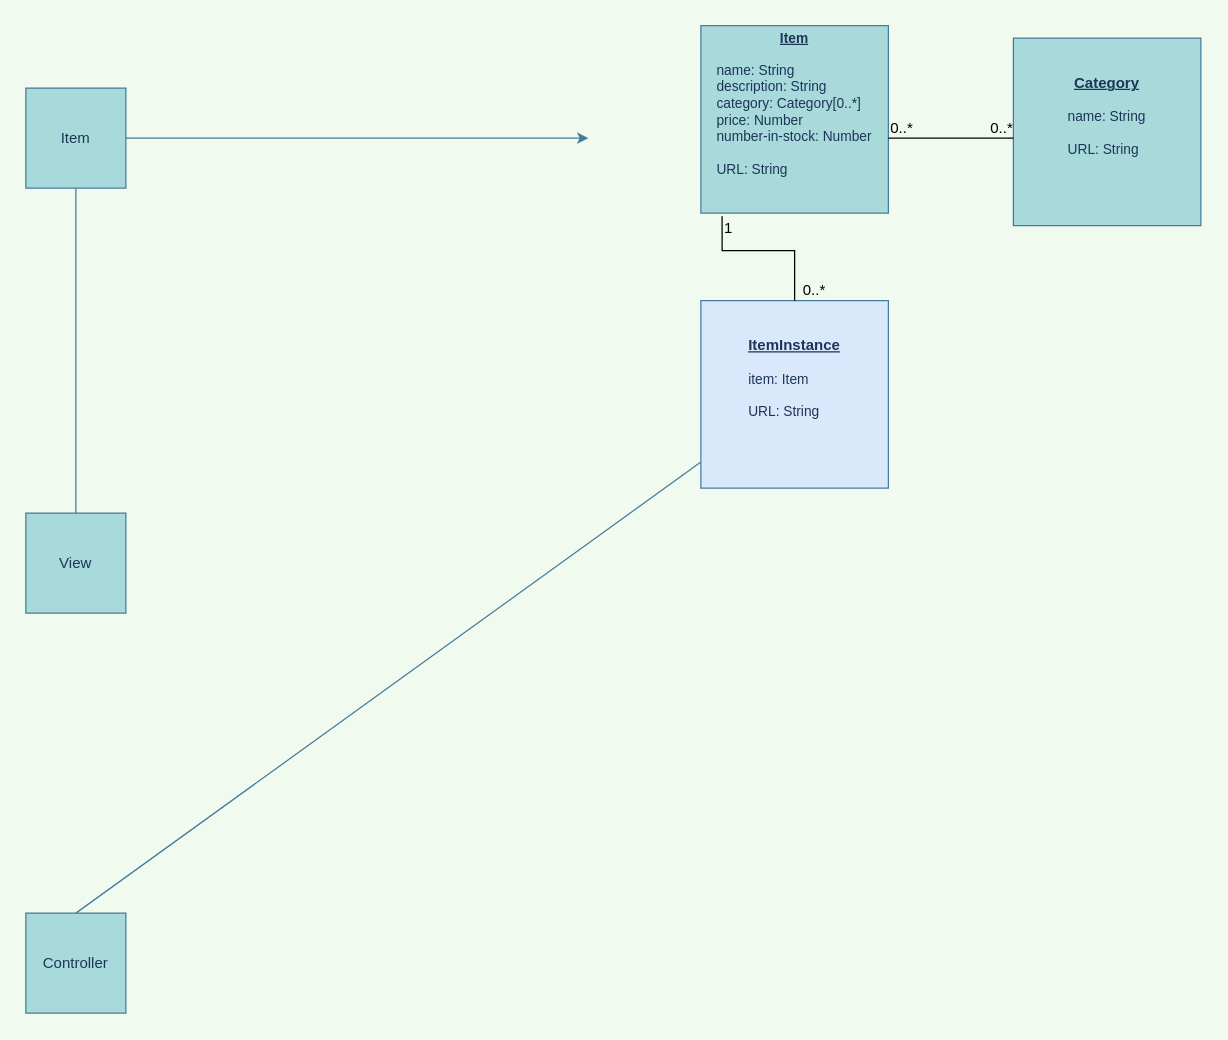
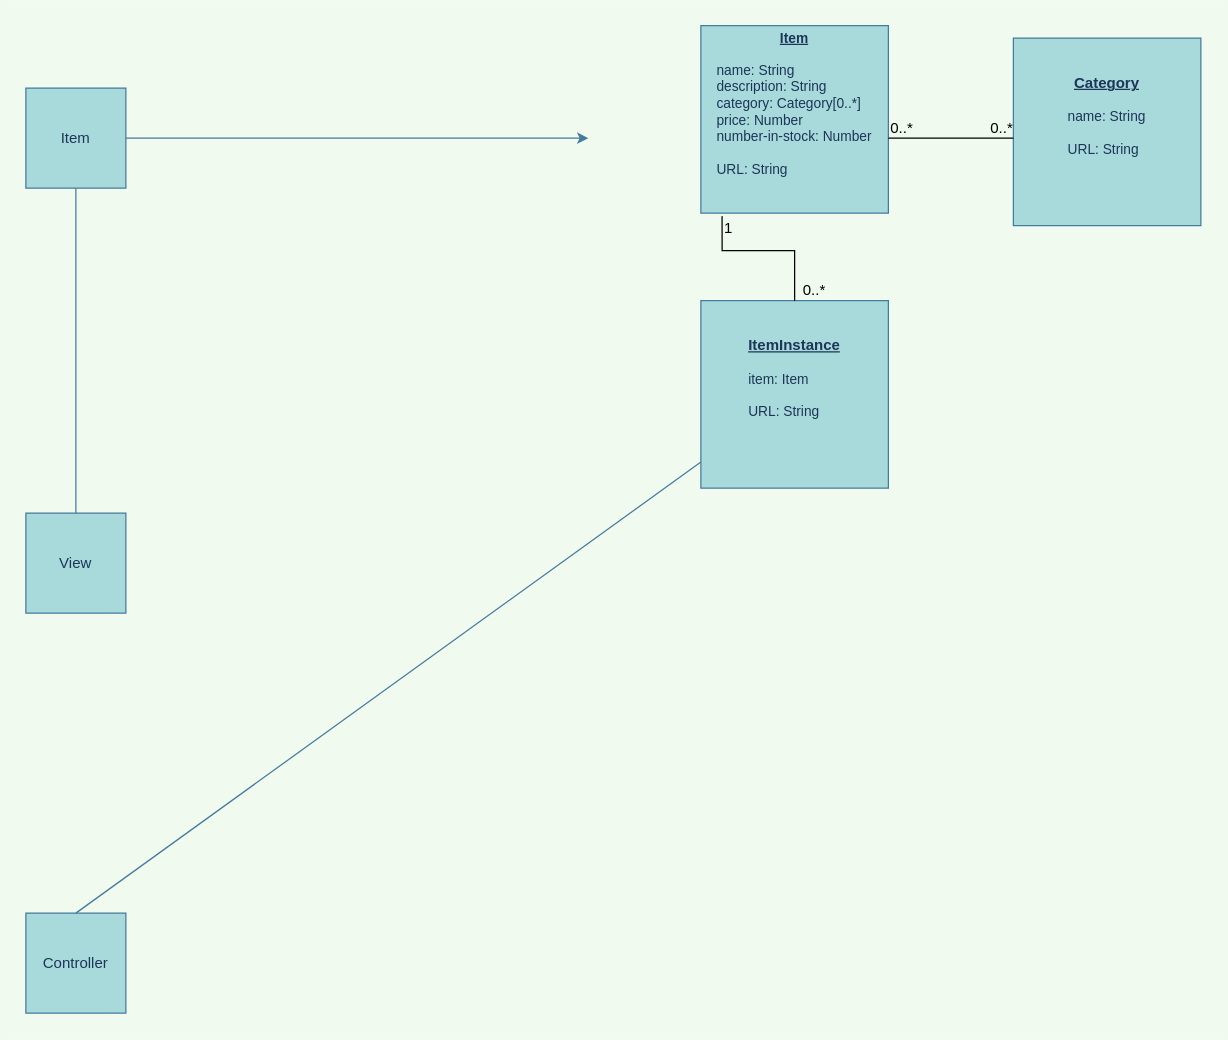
node "ItemInstance item: Item URL: String": fillcolor #dae8fc -> #a8dadc
